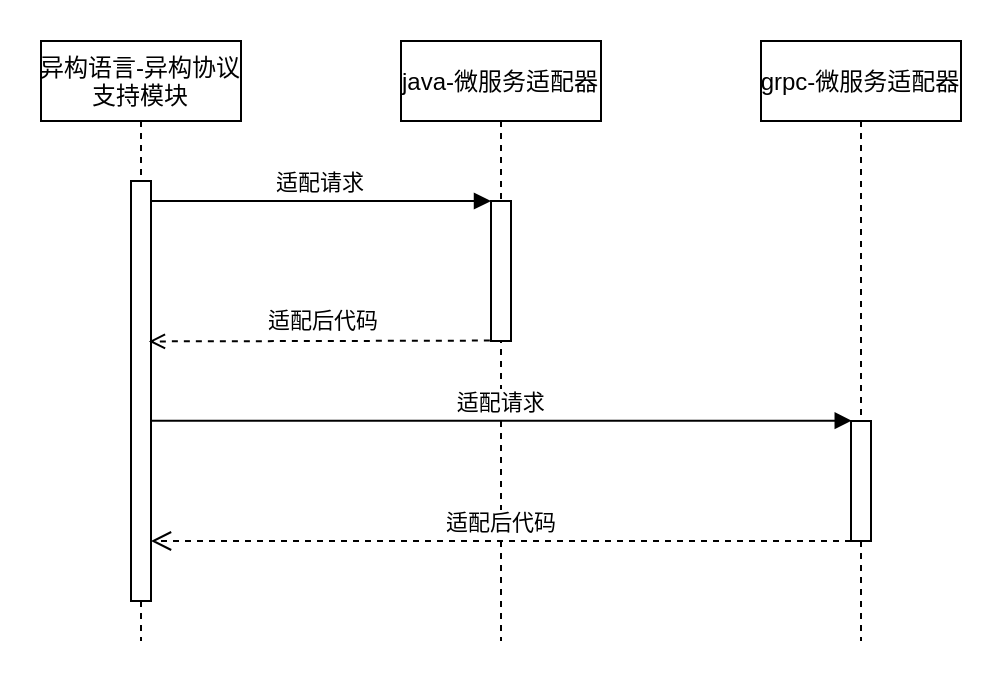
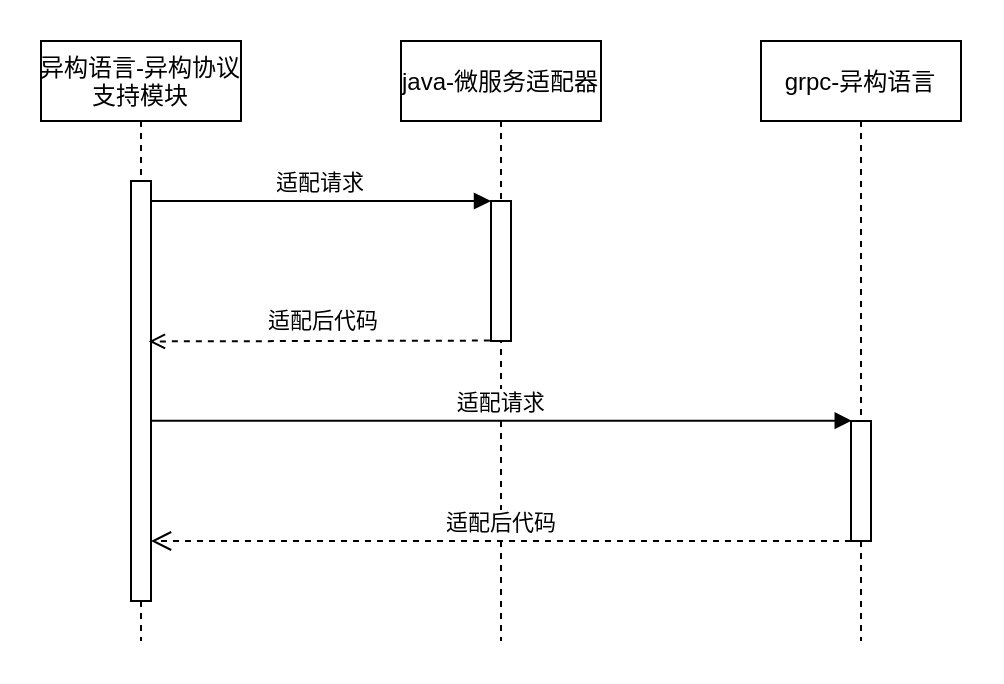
node "grpc-微服务适配器": label "grpc-微服务适配器" -> "grpc-异构语言"
